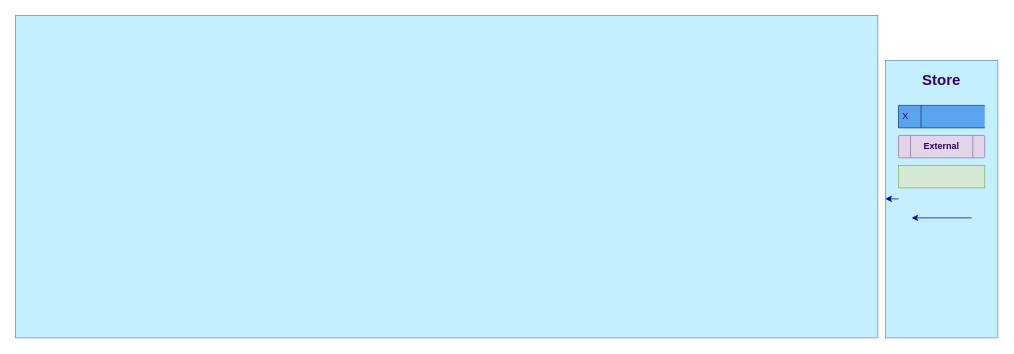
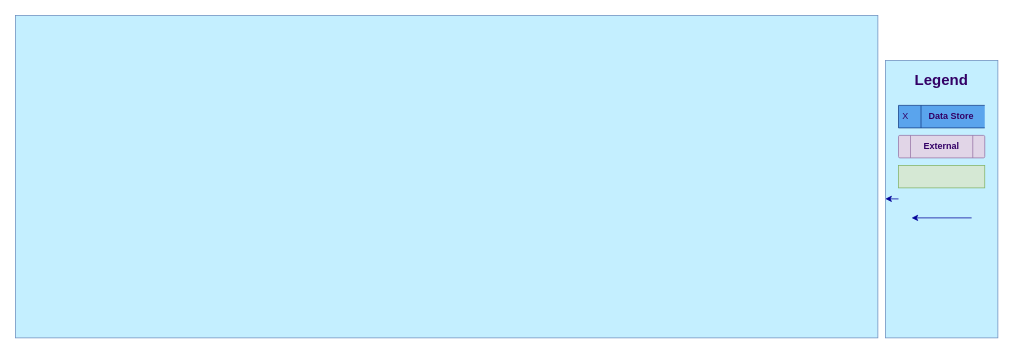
node "Store": label "Store" -> "Legend"
node "Data Store": added
